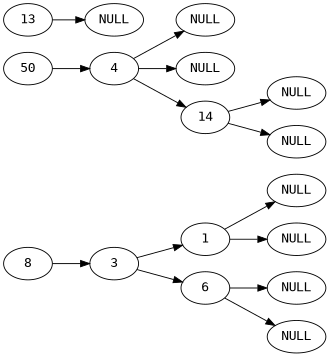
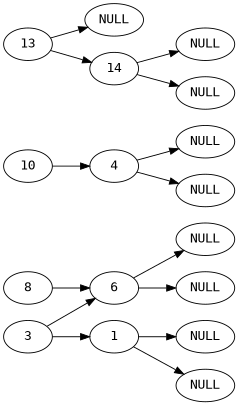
node "50": label "50" -> "10"
edge "4" -> "14": now "13" -> "14"
edge "8" -> "3": now "8" -> "6"
